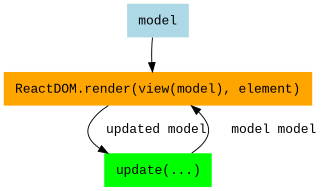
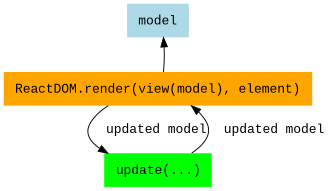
edge "model" -> "ReactDOM.render(view(model), element)": reversed
edge "update(...)" -> "ReactDOM.render(view(model), element)": label "  model model" -> "  updated model"
